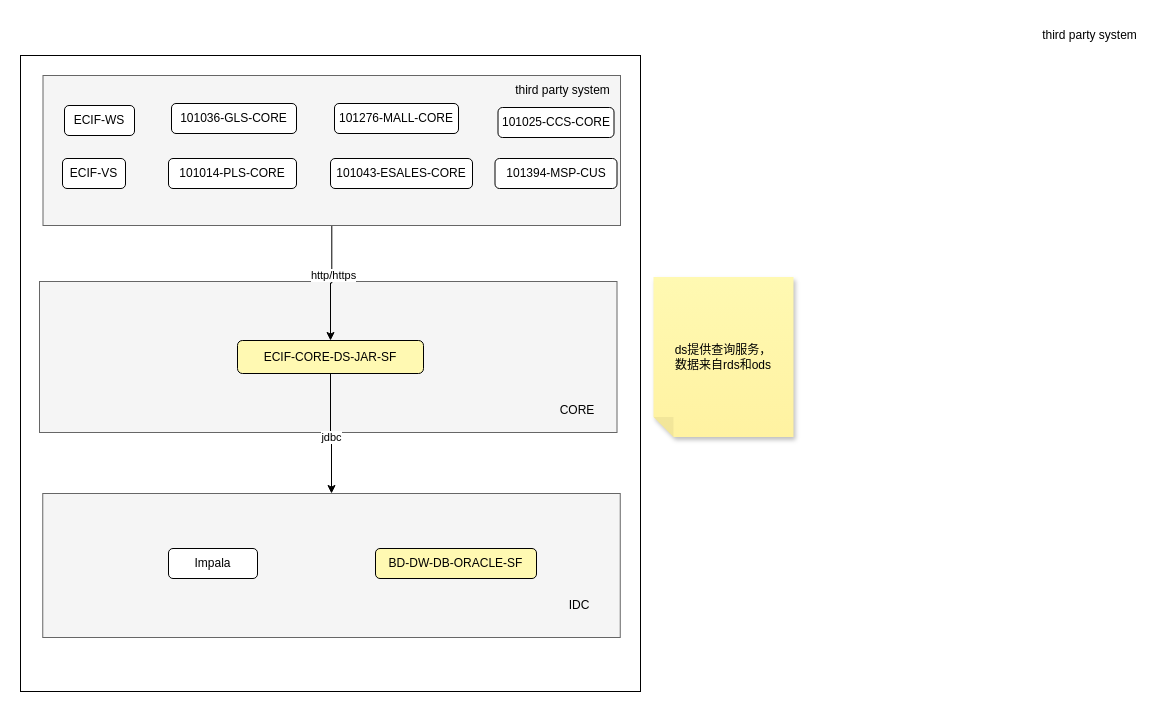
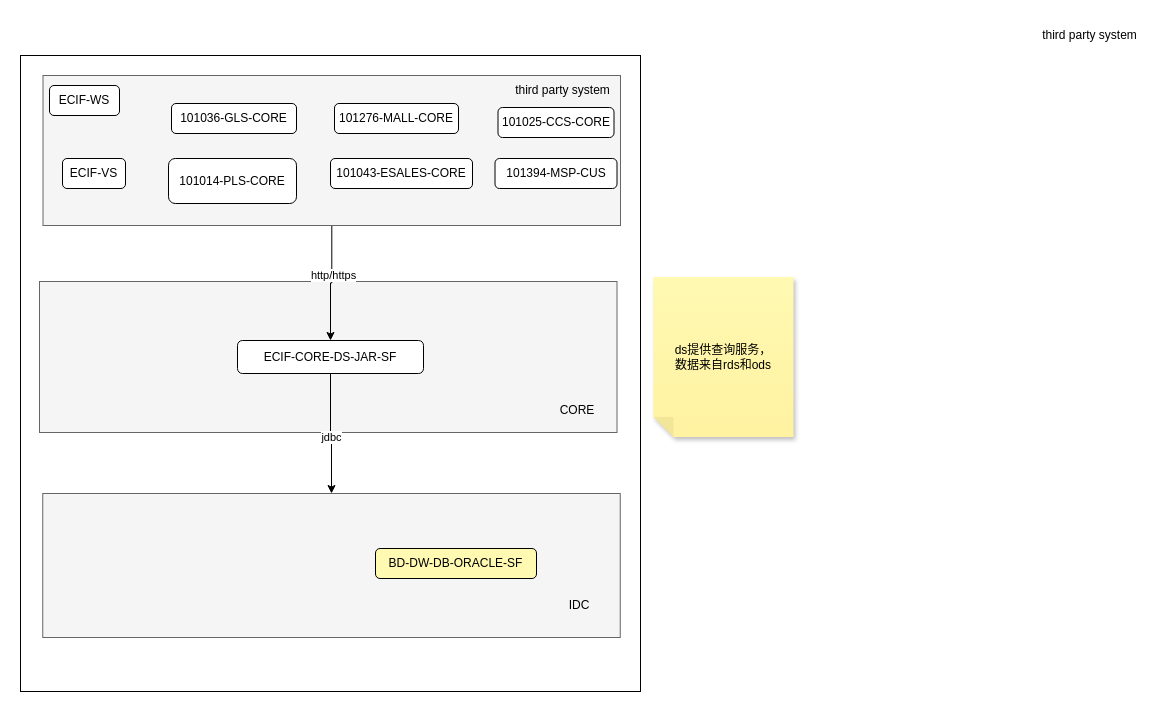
node "ECIF-WS": moved (100, 121) -> (85, 101)
node "101014-PLS-CORE": size 128x30 -> 128x45
node "ECIF-CORE-DS-JAR-SF": fillcolor #fff9b2 -> #ffffff
node "Impala": removed
